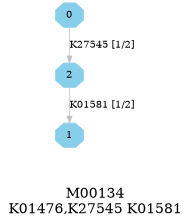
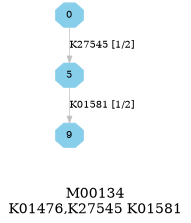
node "2": label "2" -> "5"
node "1": label "1" -> "9"
